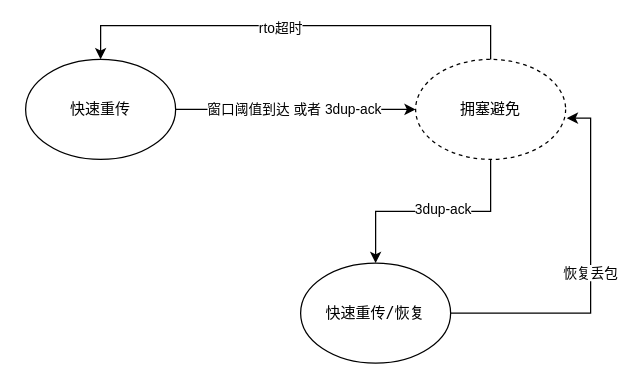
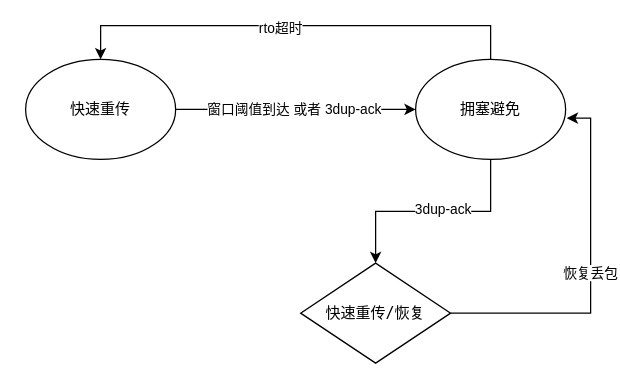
node "拥塞避免": style dashed -> solid
node "快速重传/恢复": shape ellipse -> diamond
